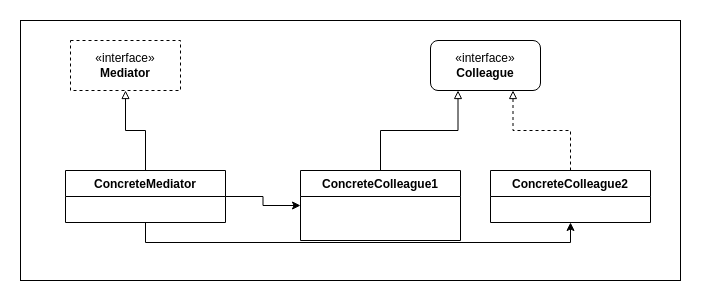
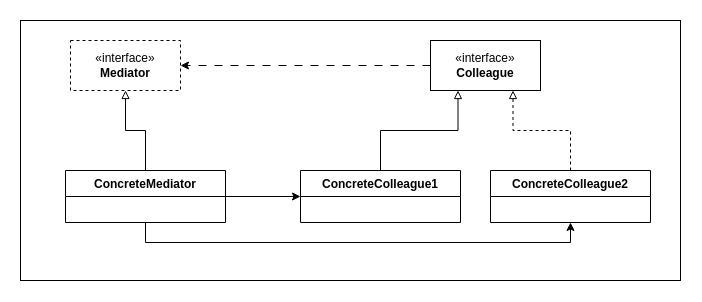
edge "«interface» Colleague" -> "«interface» Mediator": added
node "«interface» Colleague": shape rounded rectangle -> rectangle
node "ConcreteColleague1": size 160x70 -> 160x52
